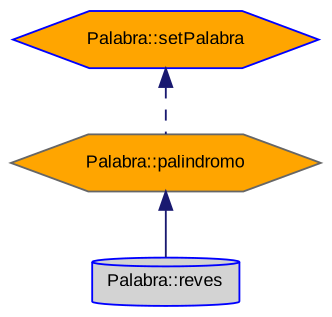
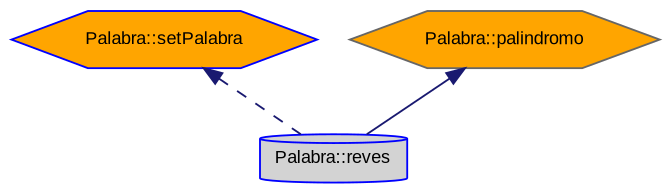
edge "Palabra::palindromo" -> "Palabra::setPalabra": now "Palabra::reves" -> "Palabra::setPalabra"
